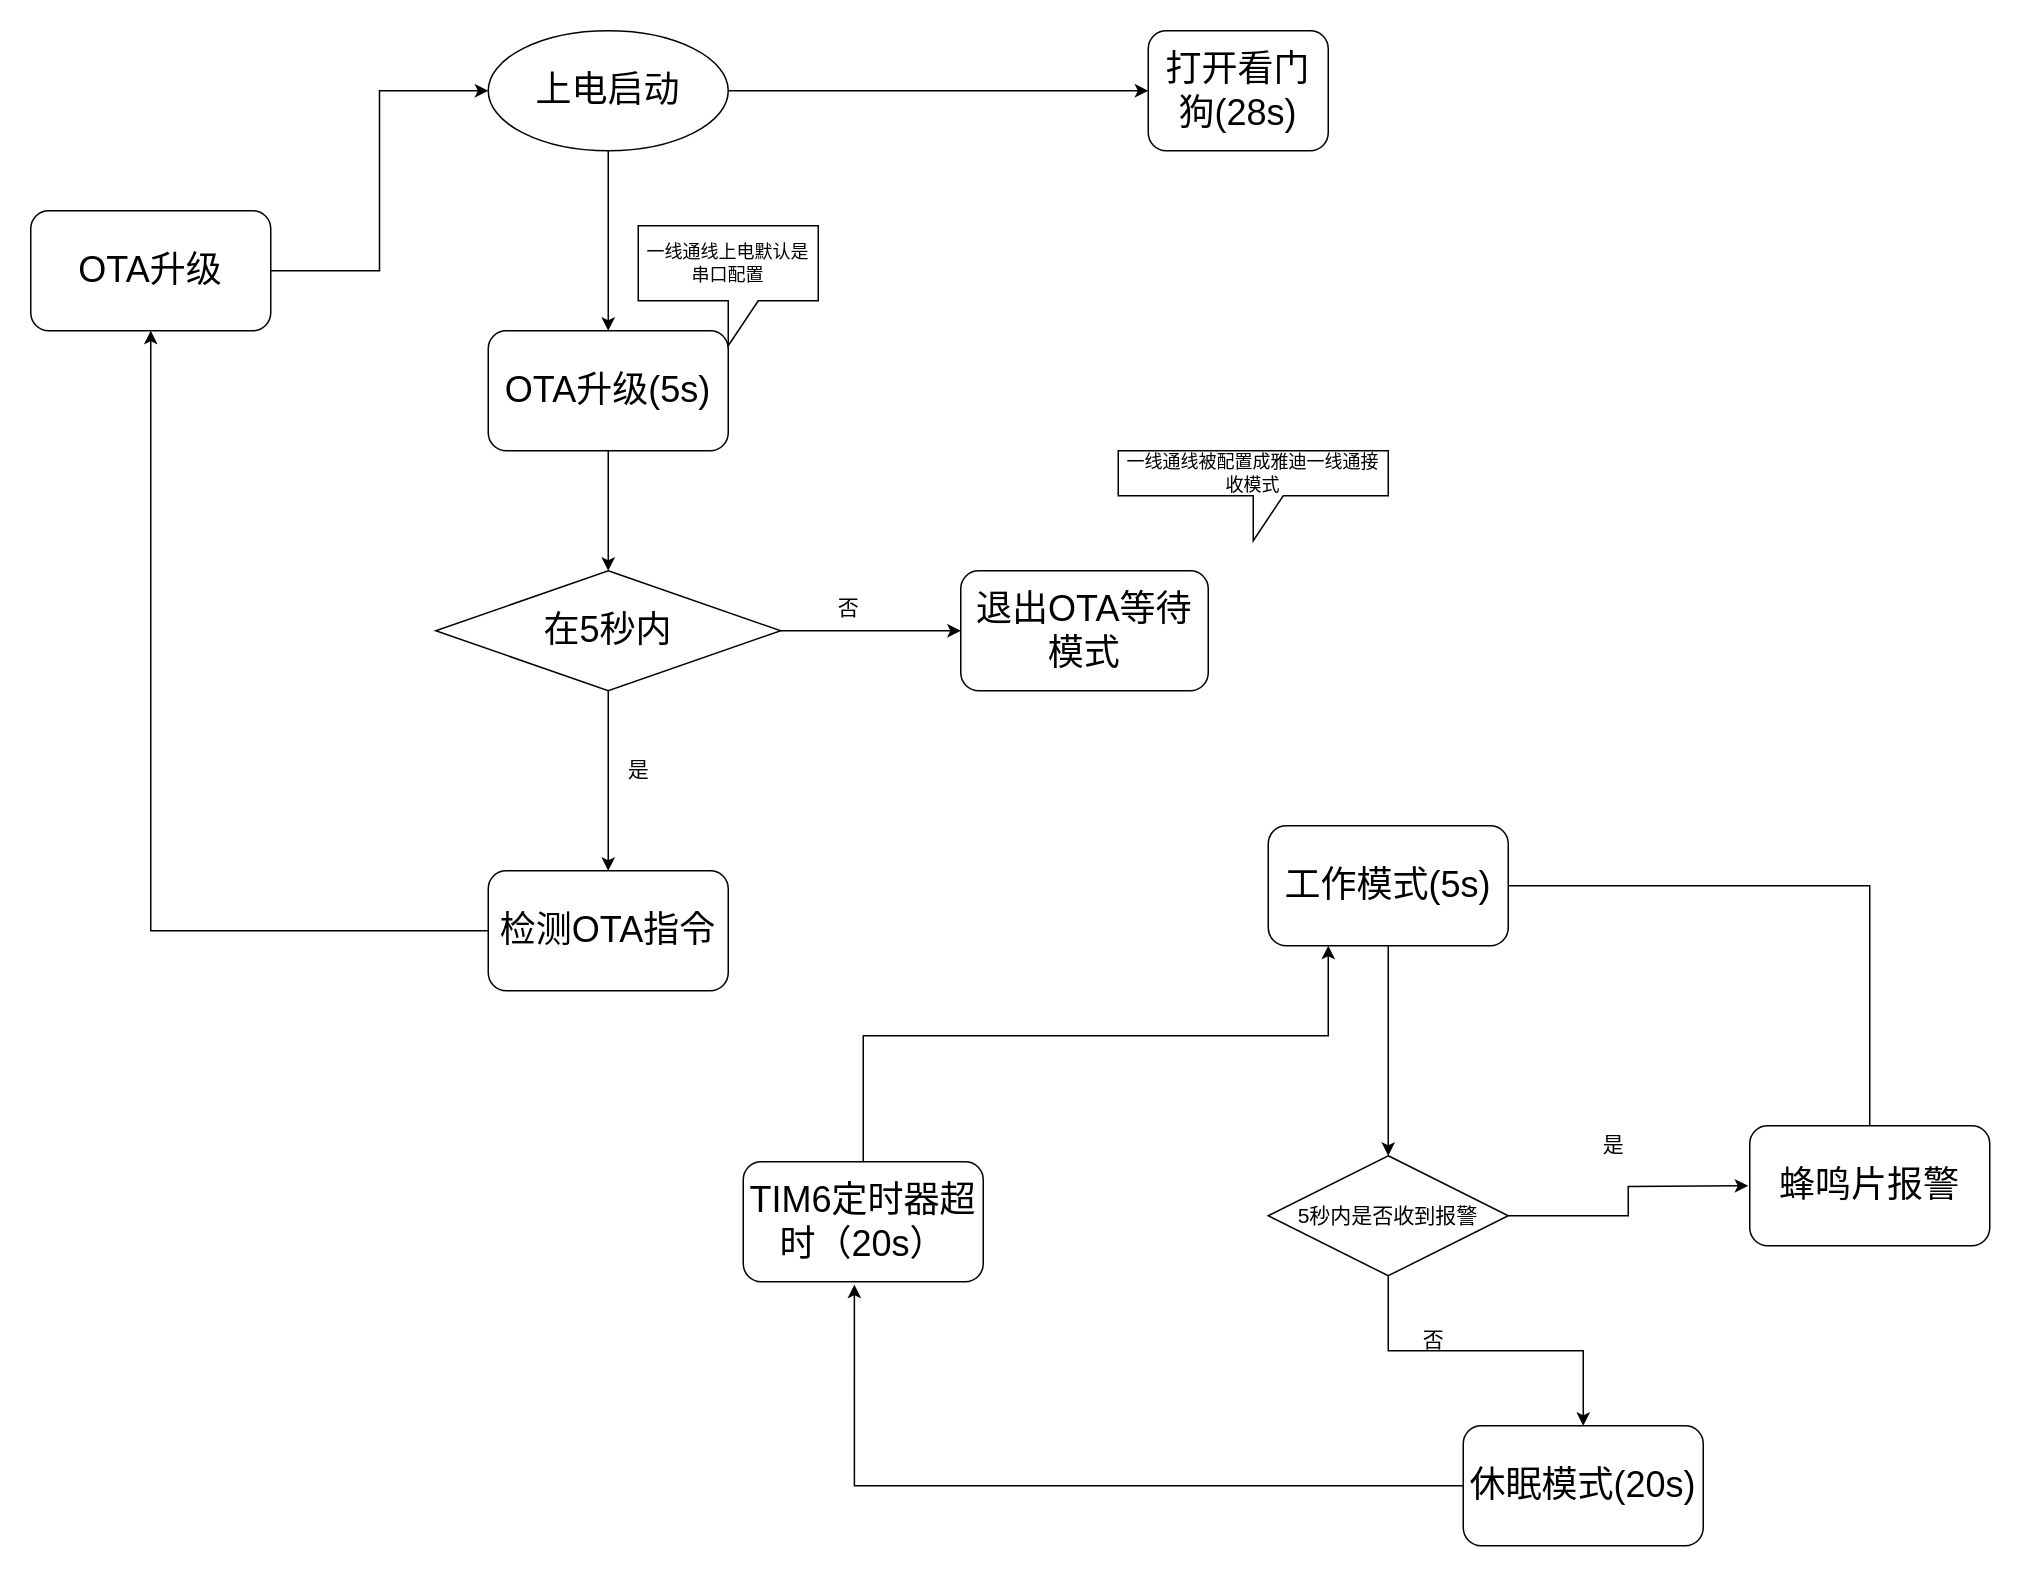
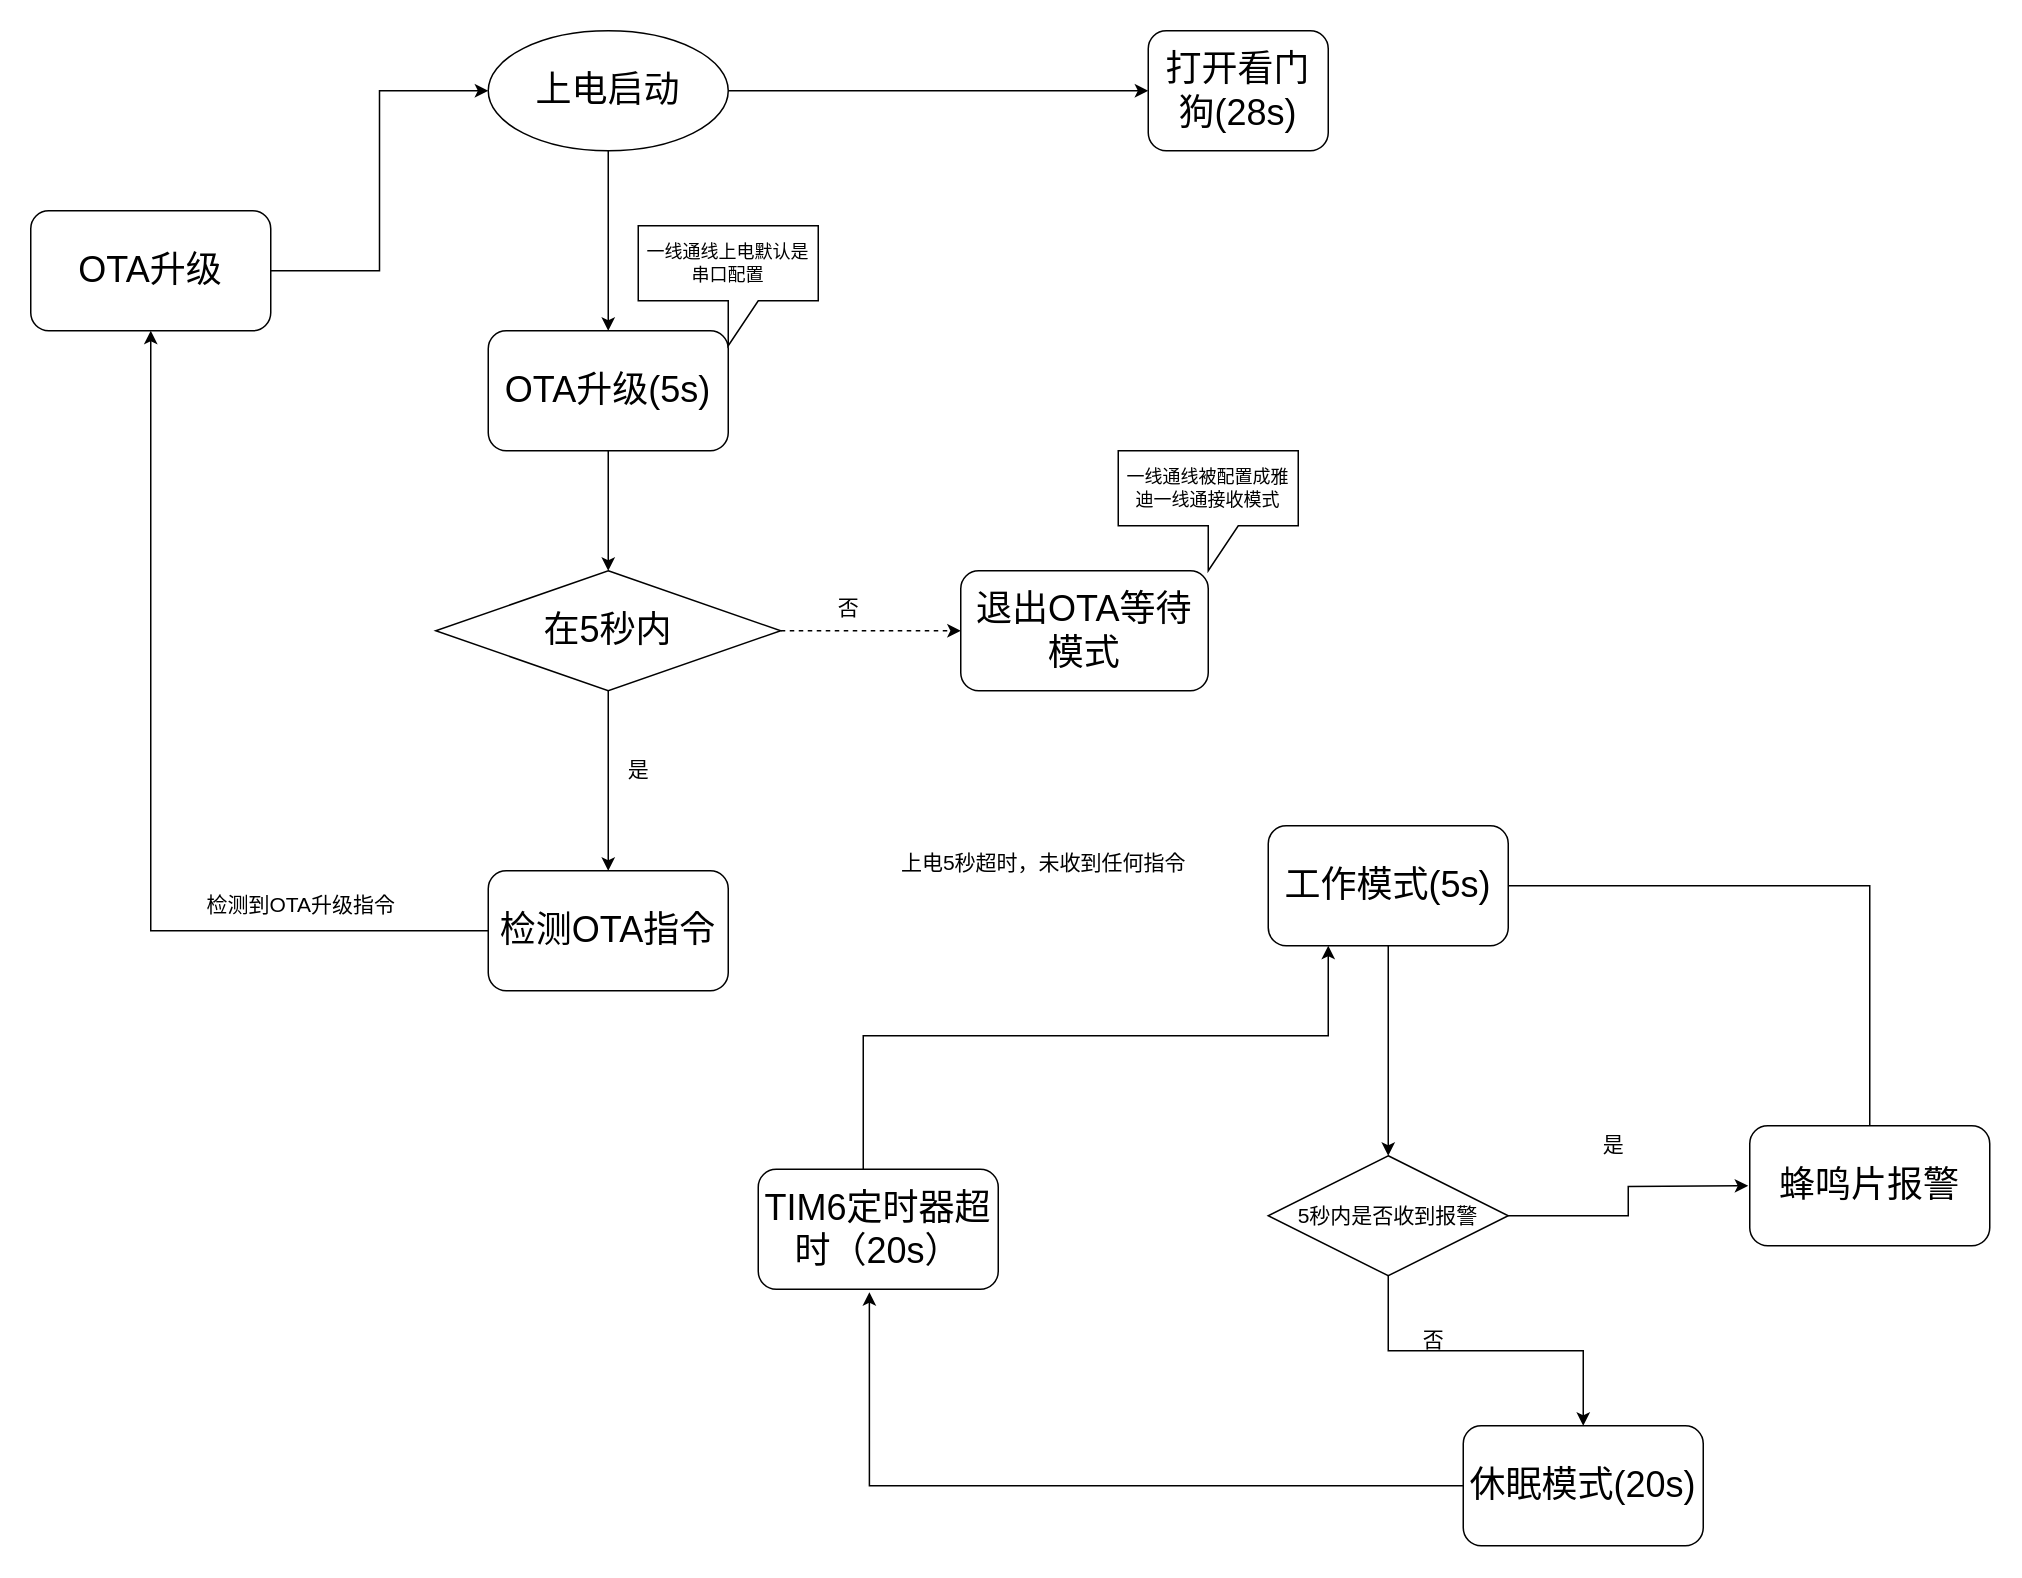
node "一线通线被配置成雅迪一线通接收模式": size 270x90 -> 180x120
edge "在5秒内" -> "退出OTA等待模式": style solid -> dashed
node "上电5秒超时，未收到任何指令": added
node "检测到OTA升级指令": added
node "TIM6定时器超时（20s）": moved (863, 1222) -> (878, 1229)
